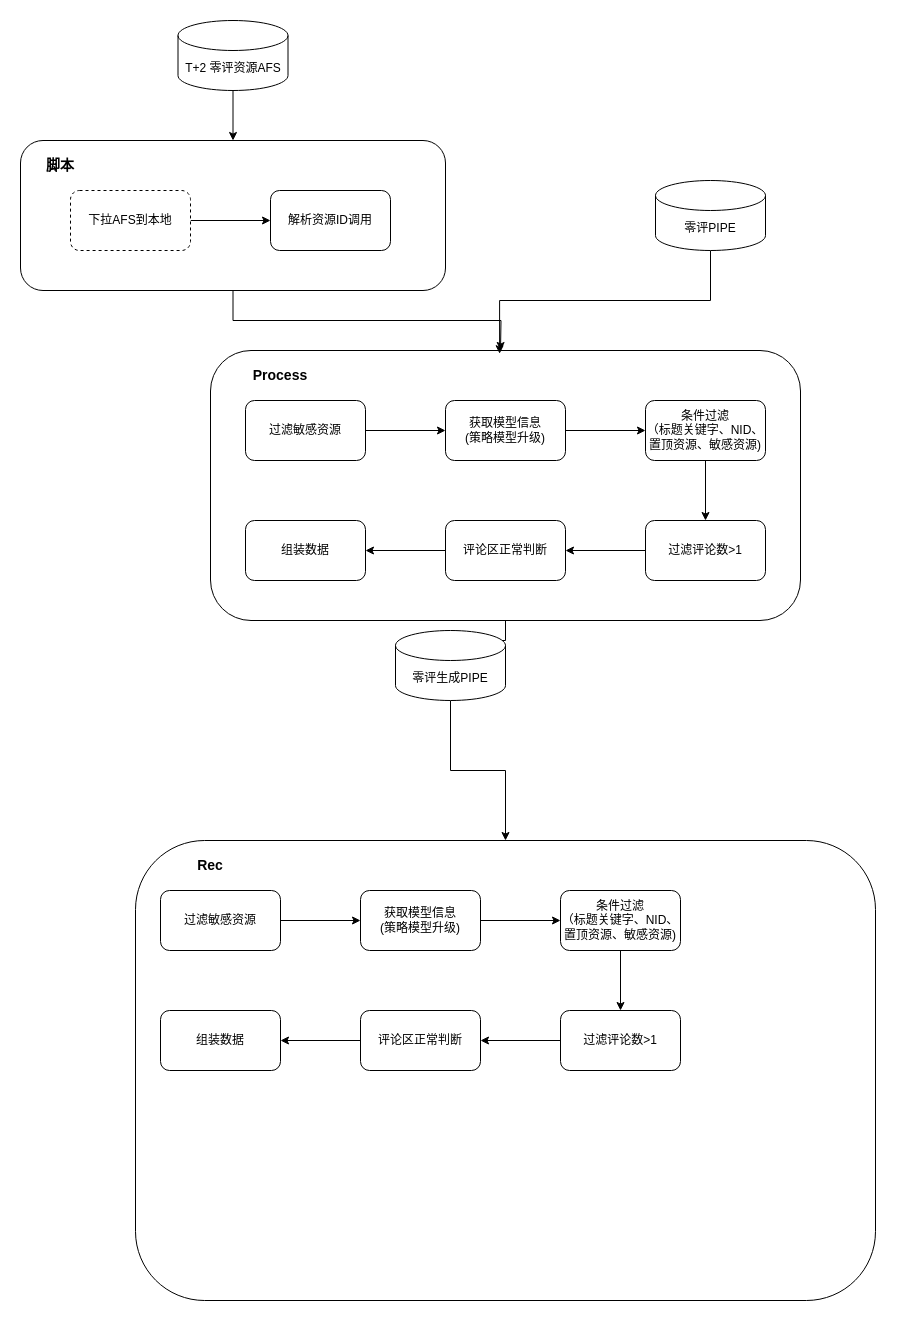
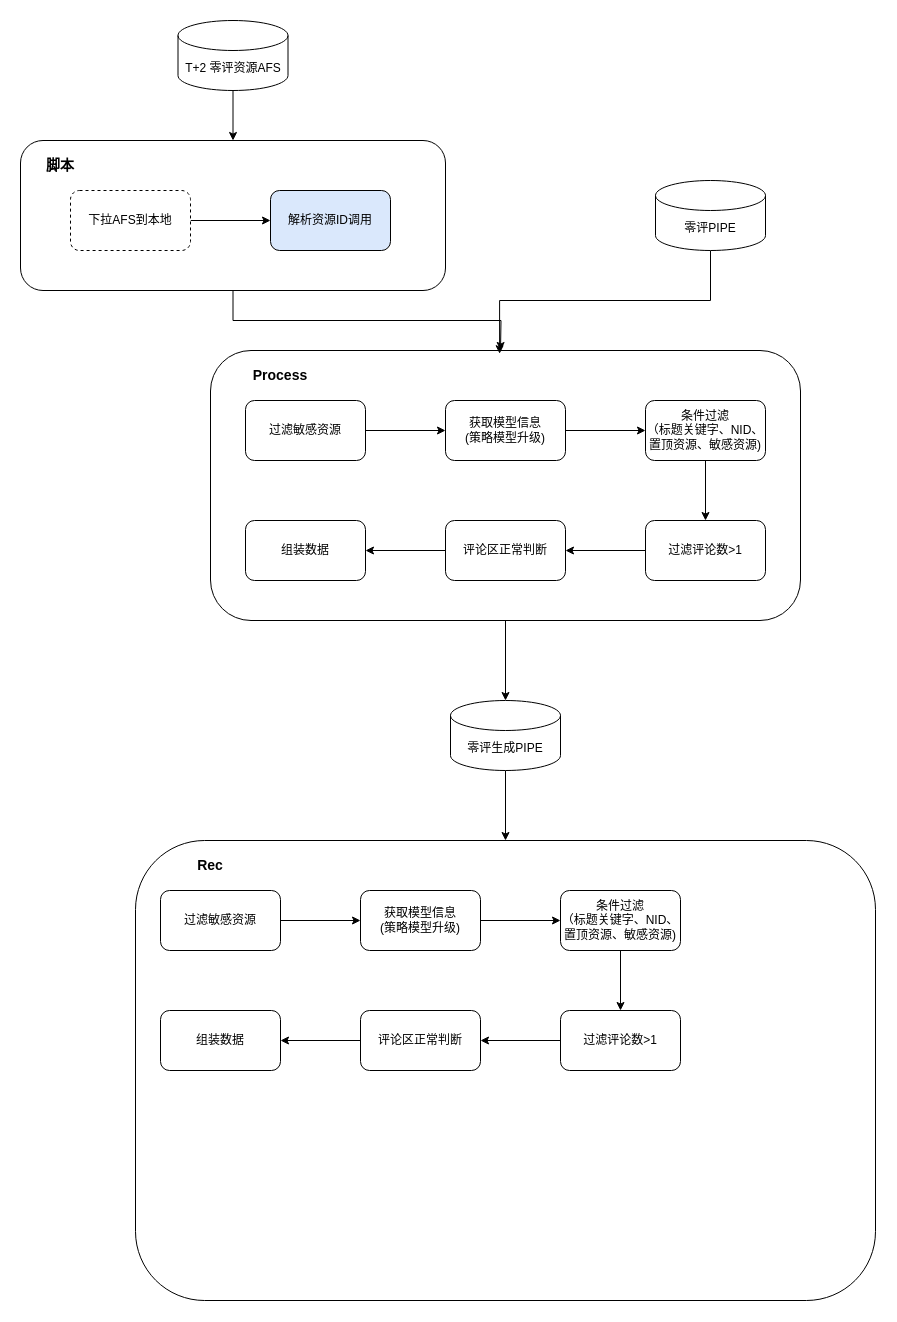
node "解析资源ID调用": fillcolor #ffffff -> #dae8fc
node "零评生成PIPE": moved (451, 666) -> (506, 736)
